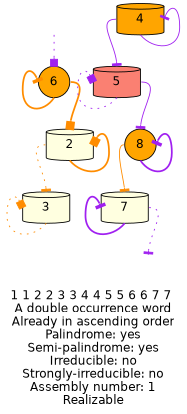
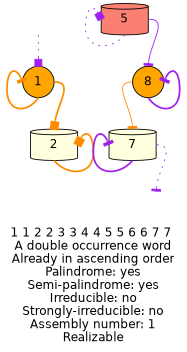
node "4": removed
node "6": label "6" -> "1"
node "3": removed
